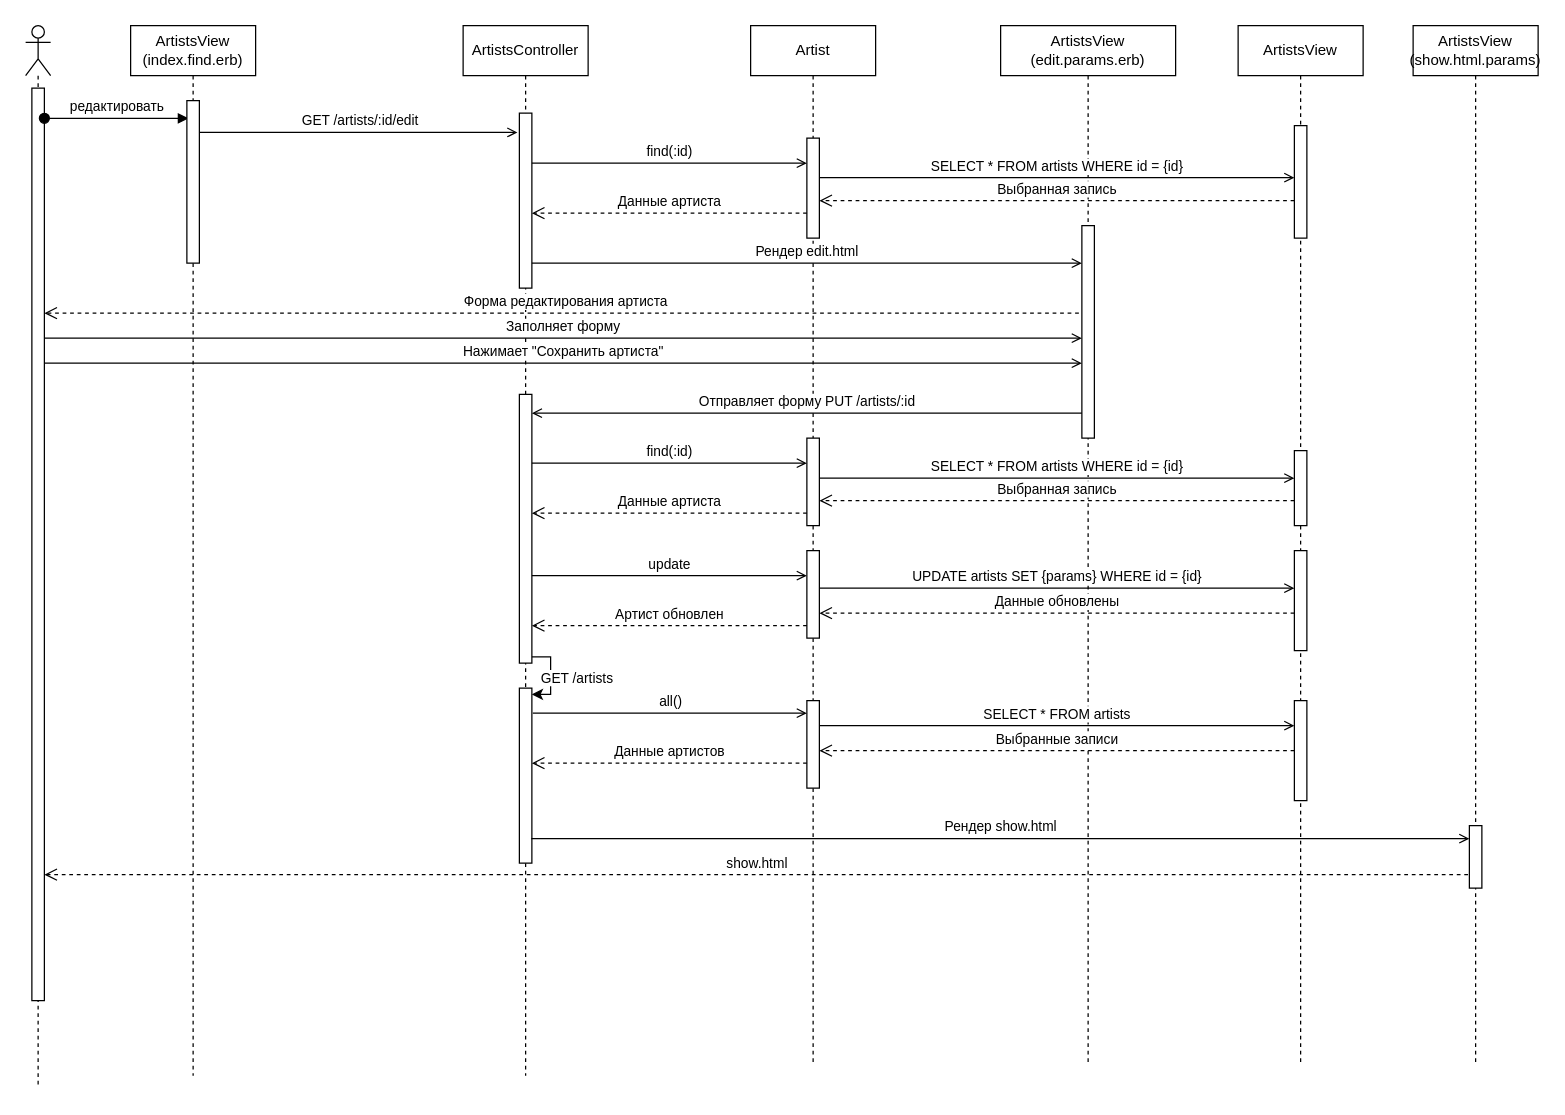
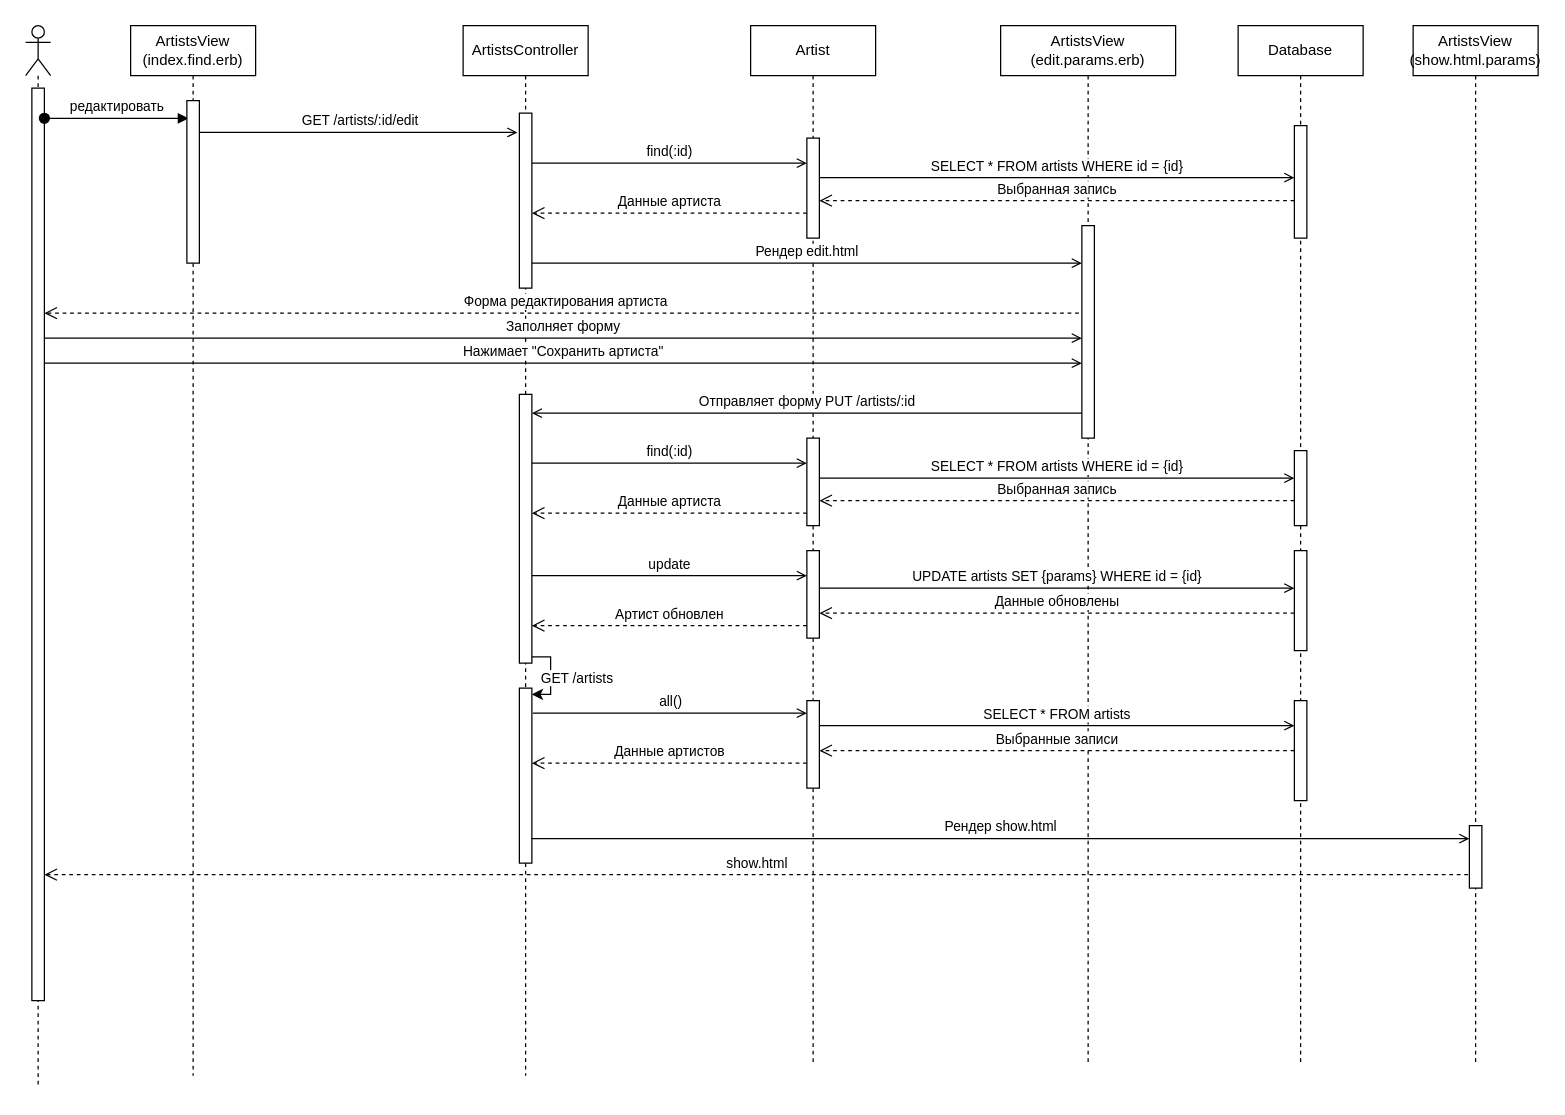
node "ArtistsView": label "ArtistsView" -> "Database"
